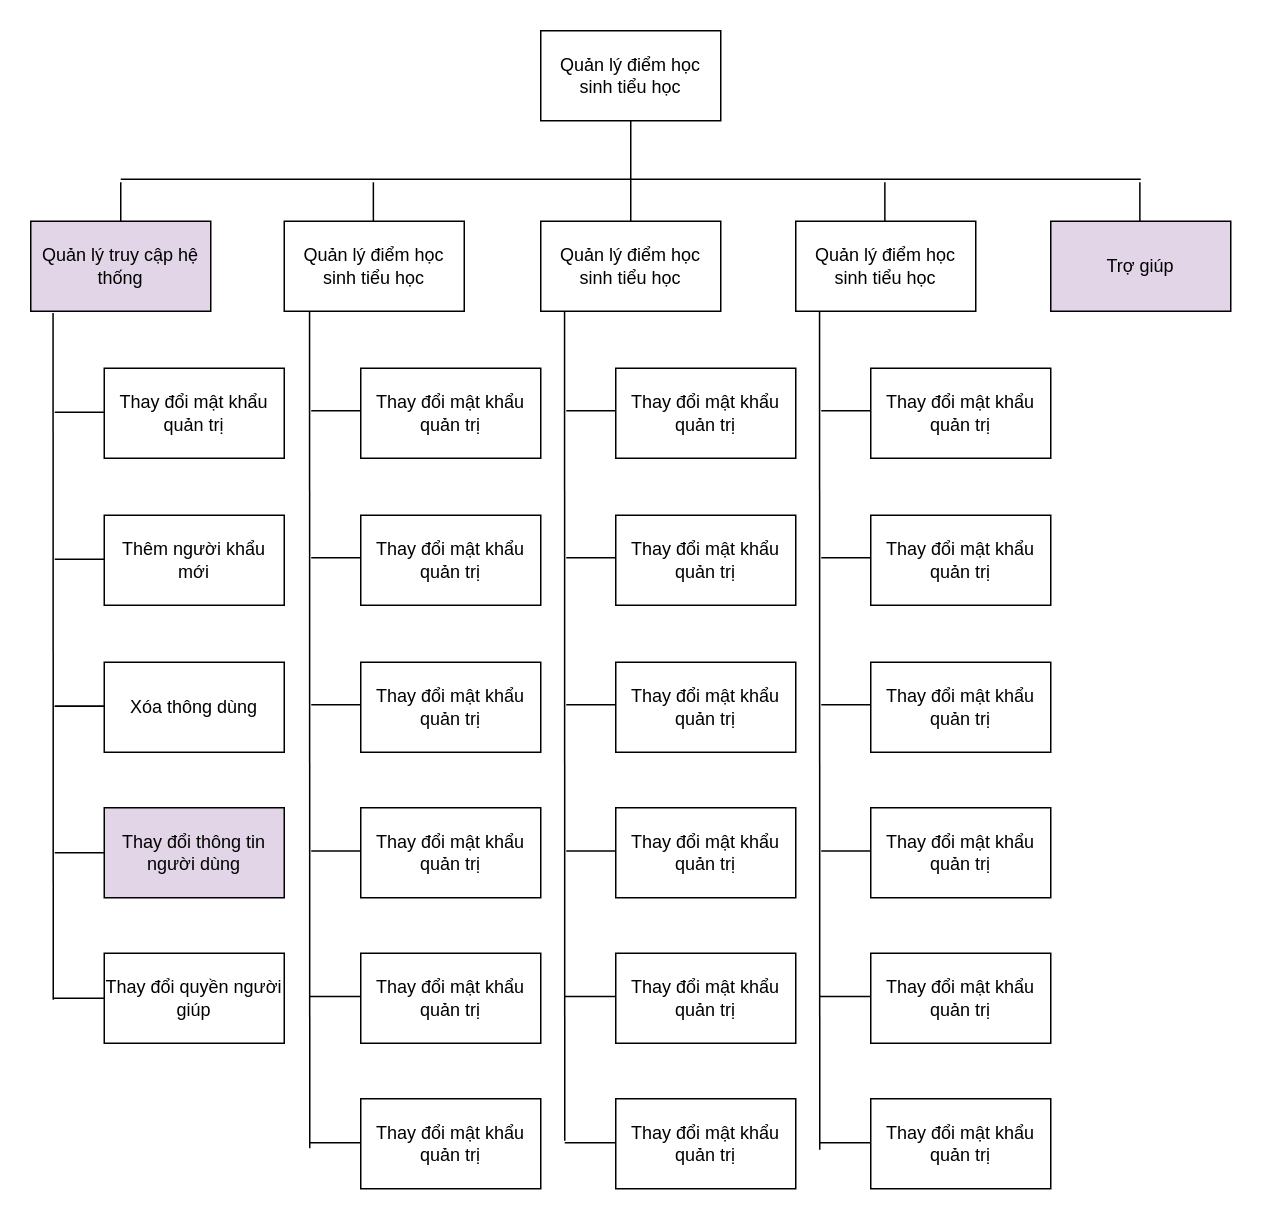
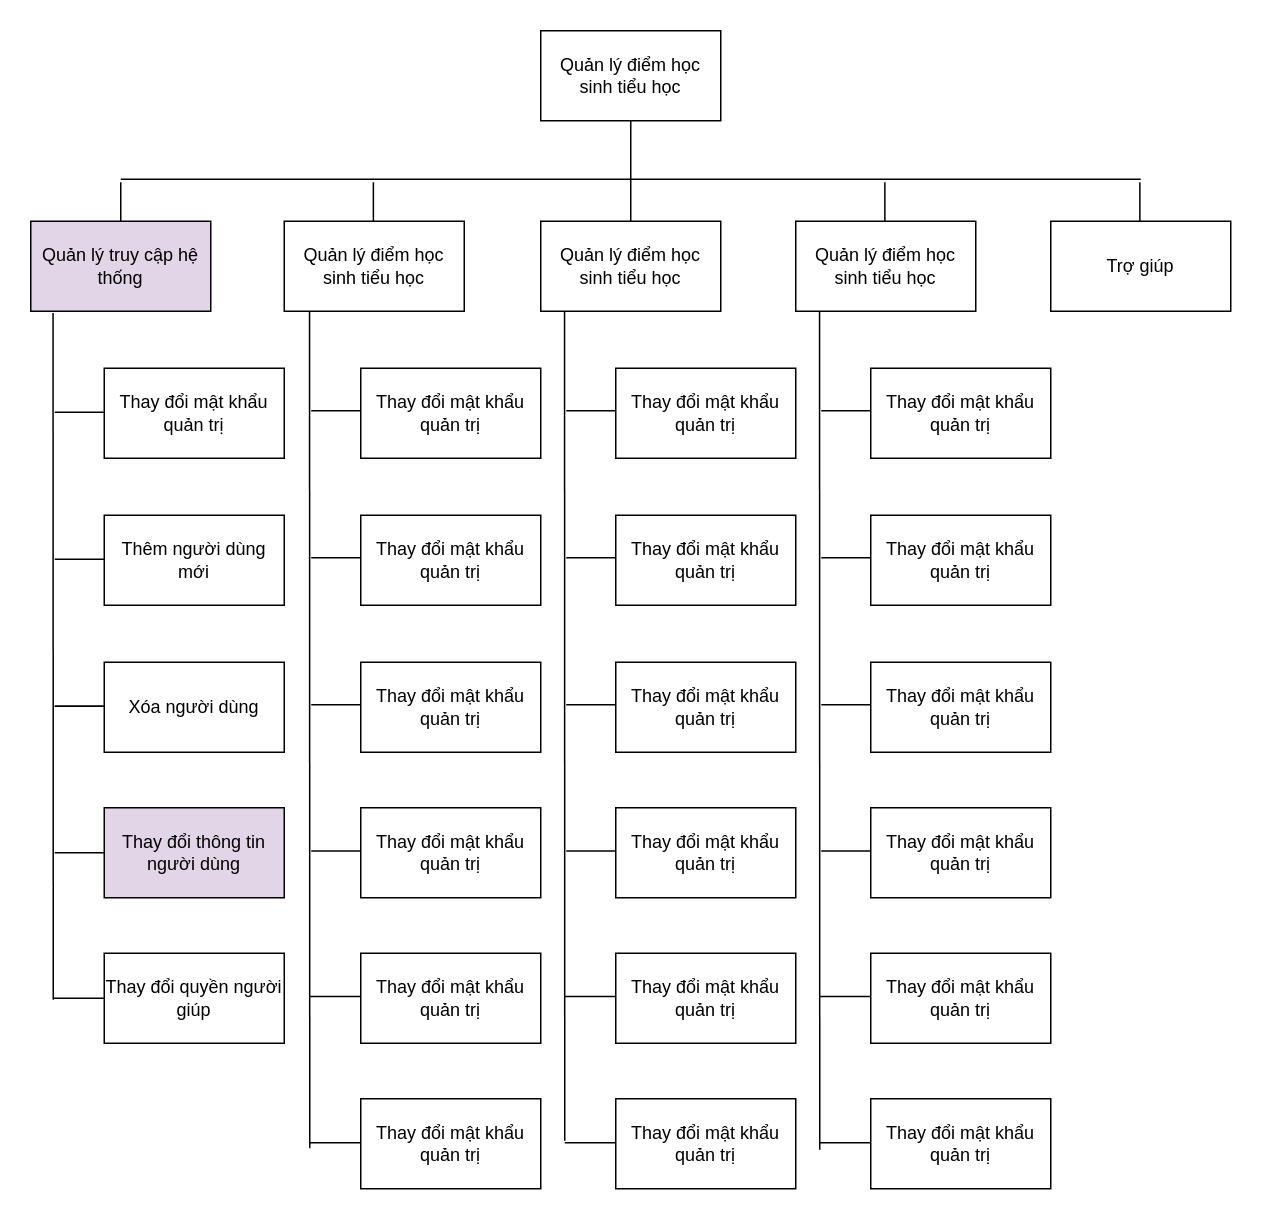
node "Trợ giúp": fillcolor #e1d5e7 -> #ffffff
node "Thêm người khẩu mới": label "Thêm người khẩu mới" -> "Thêm người dùng mới"
node "Xóa thông dùng": label "Xóa thông dùng" -> "Xóa người dùng"
